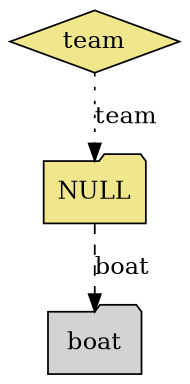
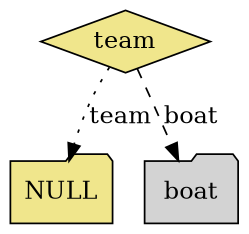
edge "NULL" -> "boat": now "team" -> "boat"
